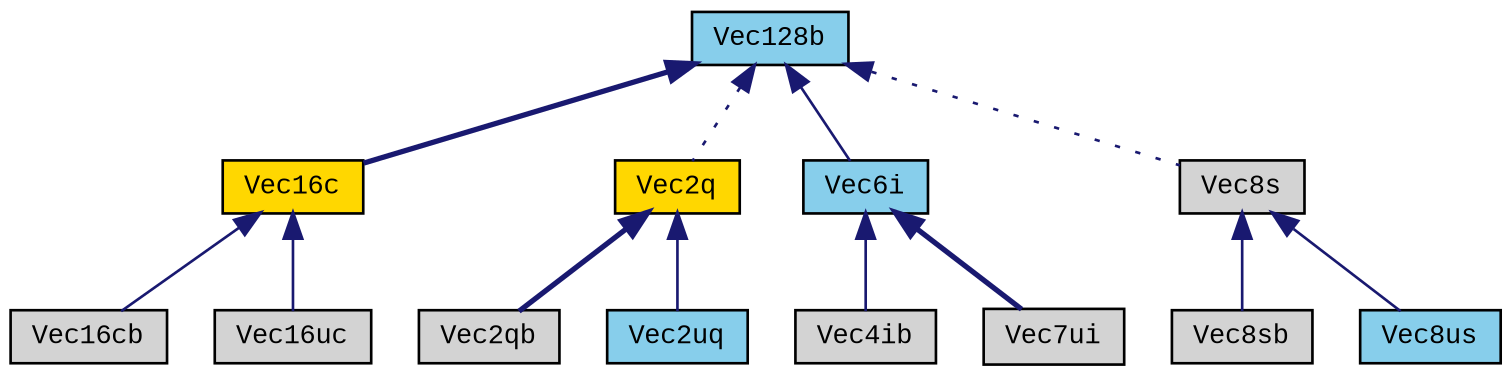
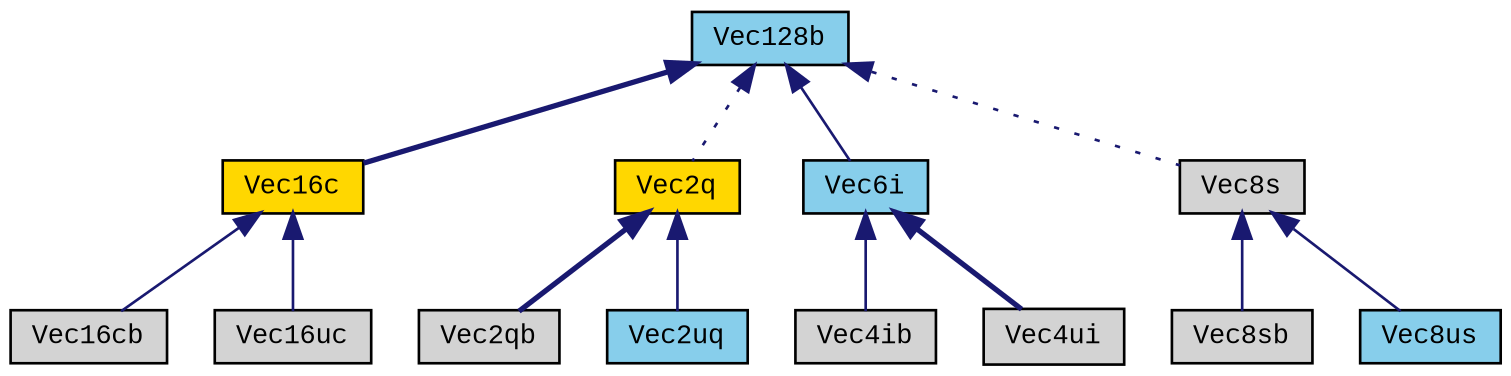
node "Vec7ui": label "Vec7ui" -> "Vec4ui"
